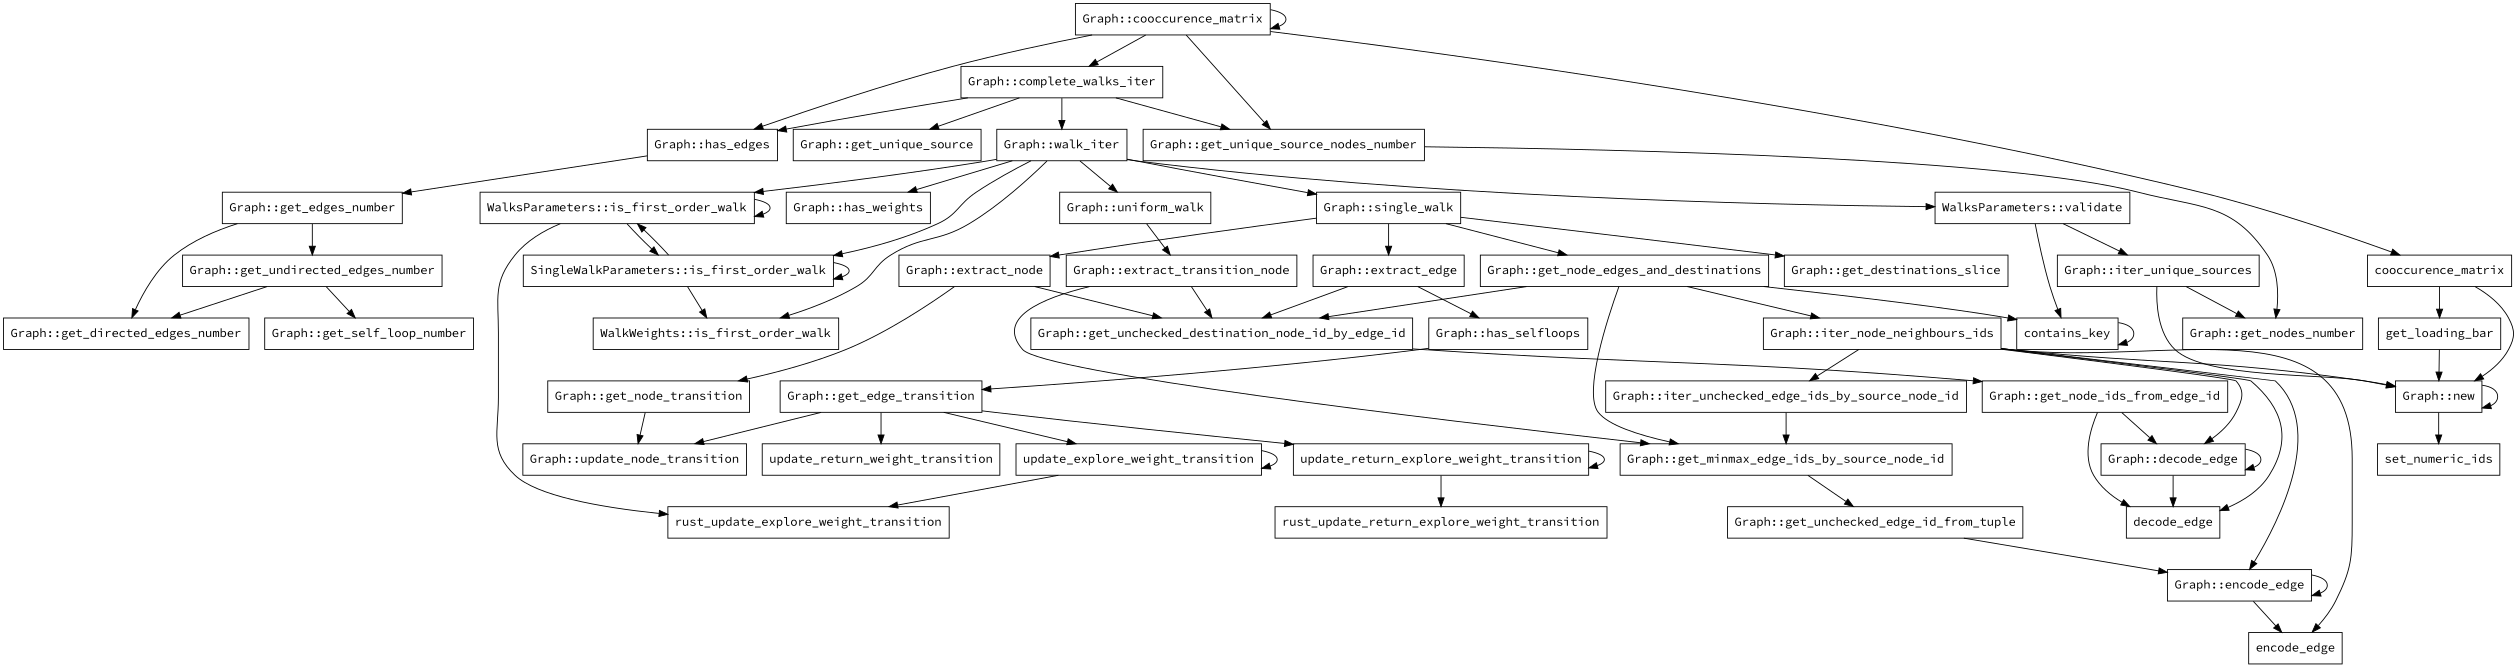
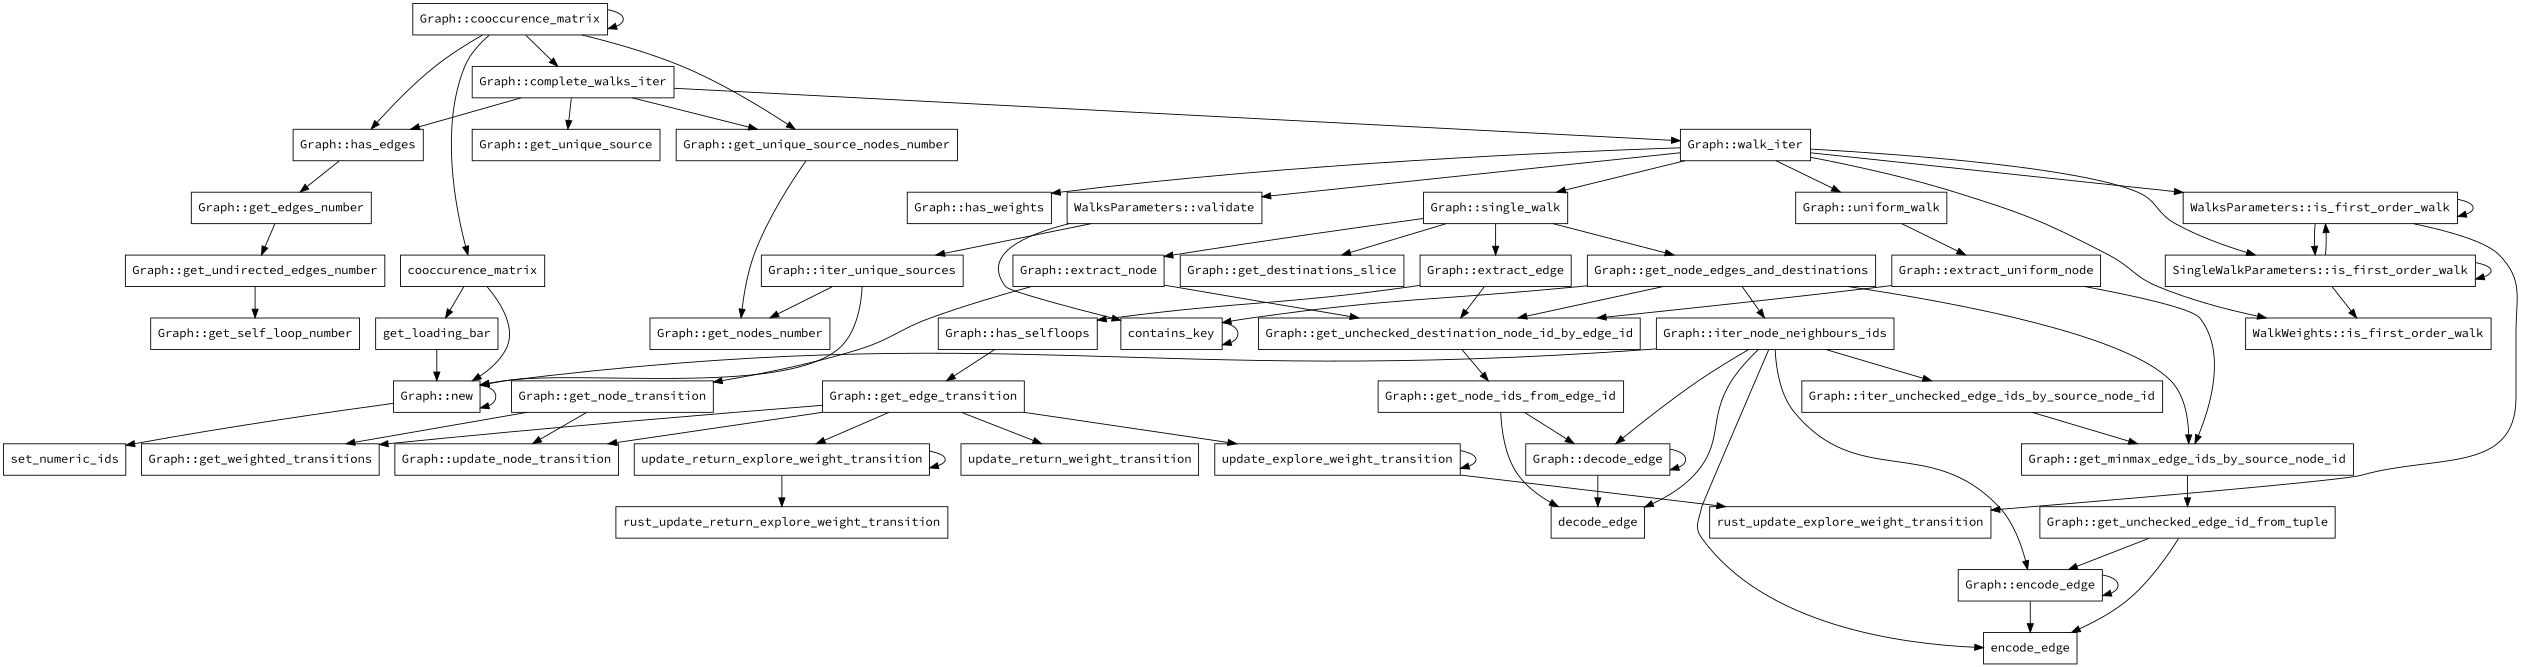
node "Graph::extract_transition_node": label "Graph::extract_transition_node" -> "Graph::extract_uniform_node"
node "Graph::get_directed_edges_number": removed
node "Graph::get_weighted_transitions": added
edge "Graph::get_unchecked_edge_id_from_tuple" -> "encode_edge": added
